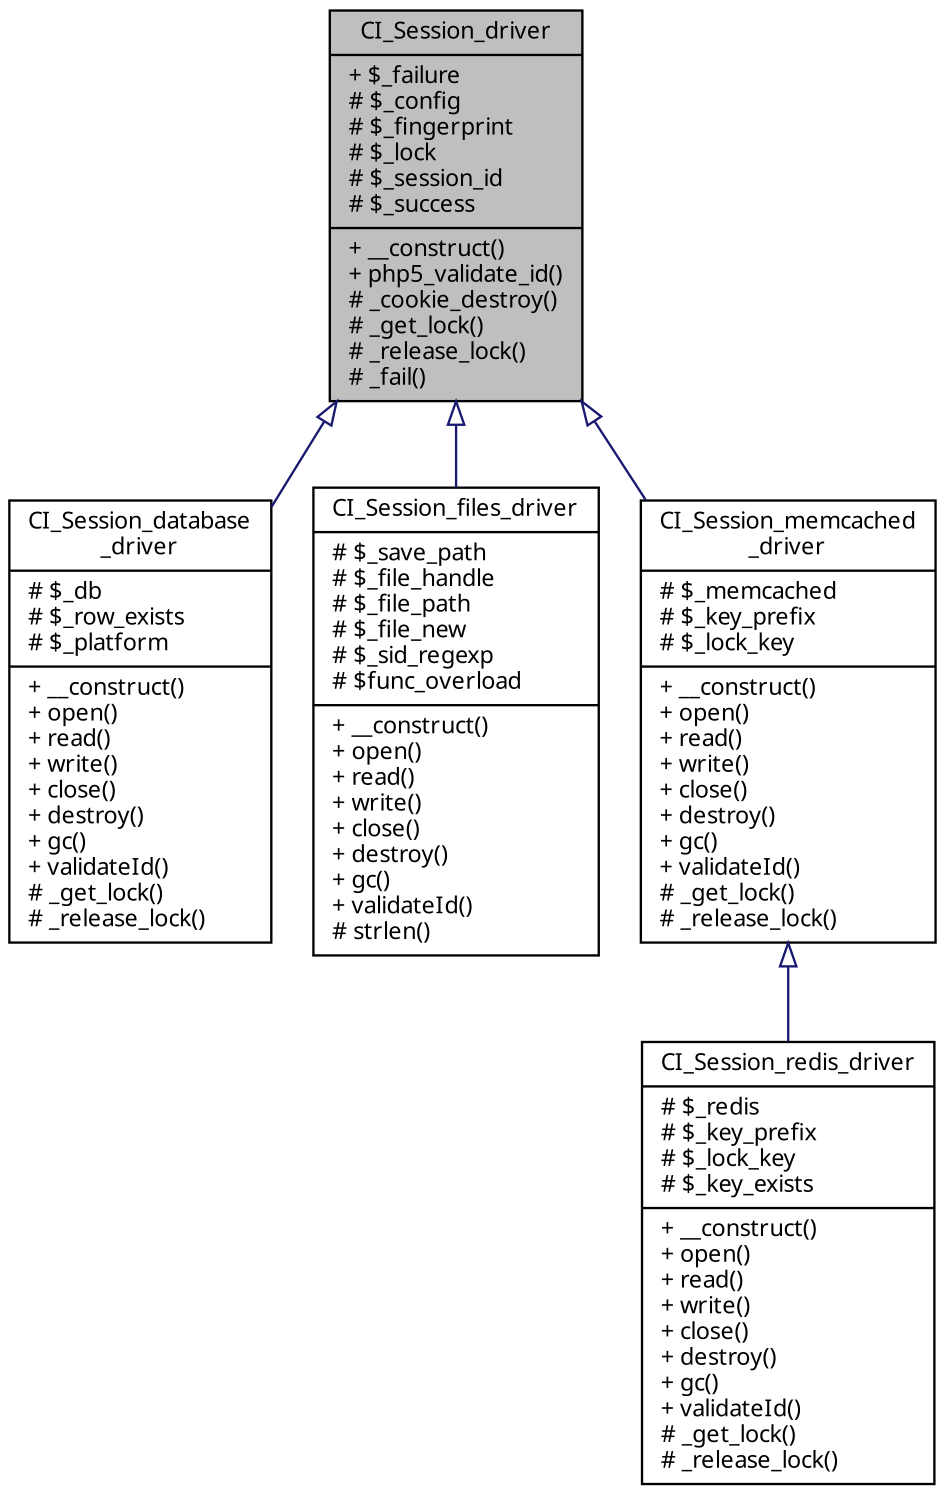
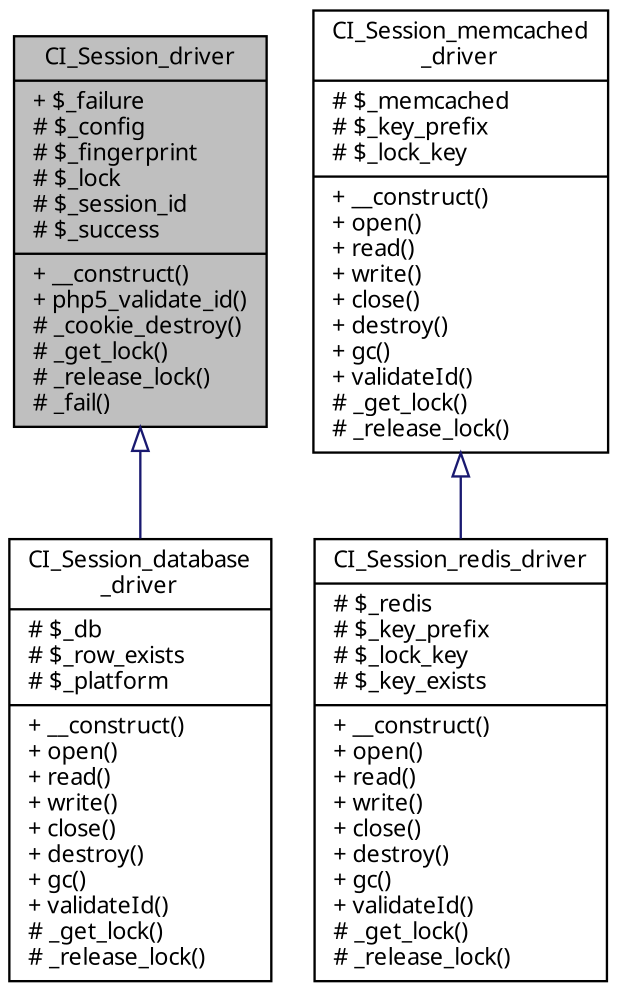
edge "CI_Session_memcached" -> "CI_Session_driver": removed
node "CI_Session_files_driver": removed
